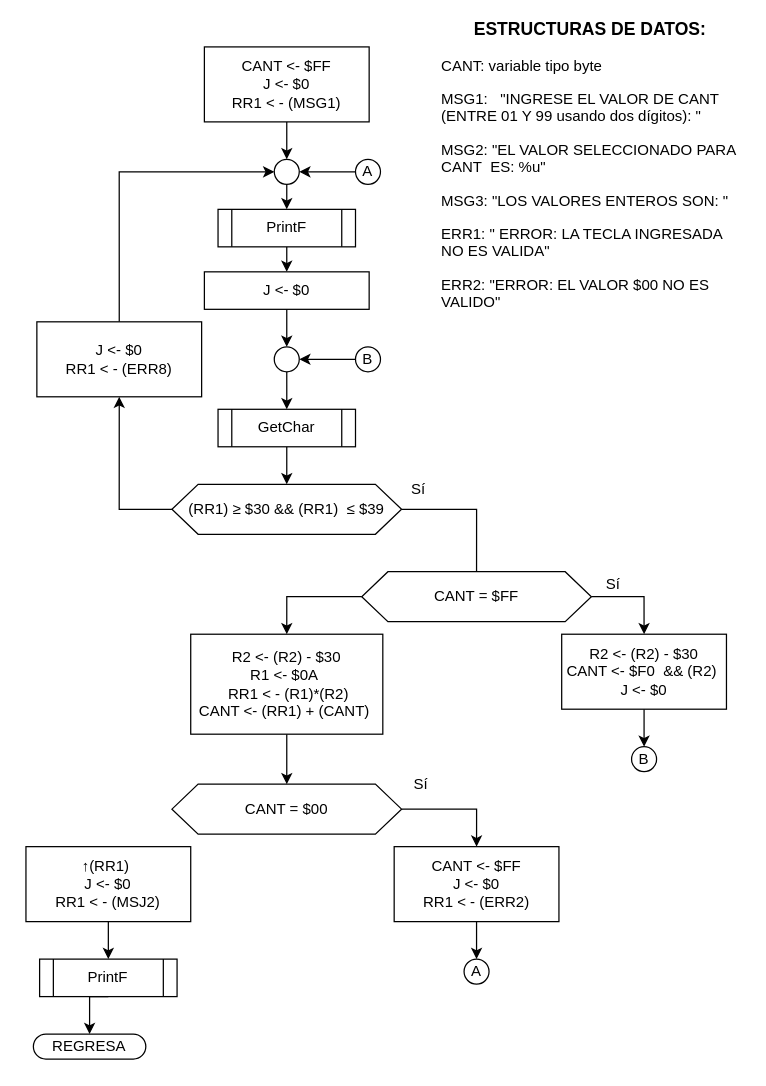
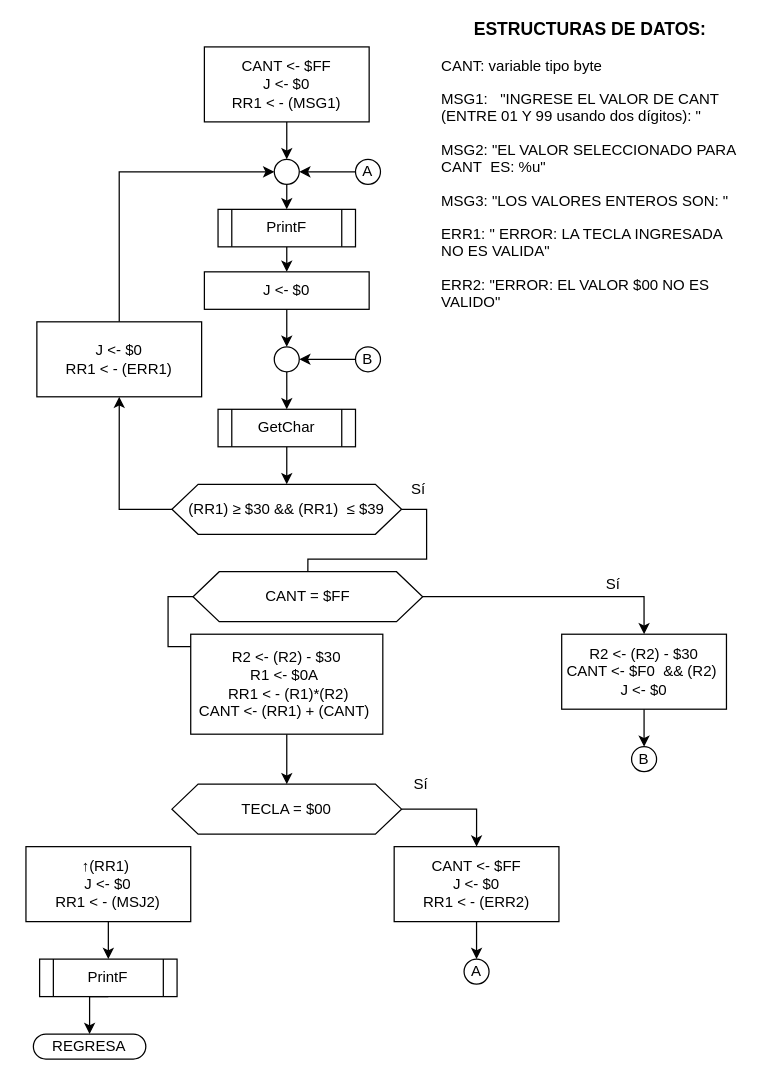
node "J <- $0 RR1 < - (ERR8)": label "J <- $0 RR1 < - (ERR8)" -> "J <- $0 RR1 < - (ERR1)"
node "CANT = $FF": moved (477, 597) -> (308, 597)
node "CANT = $00": label "CANT = $00" -> "TECLA = $00"
